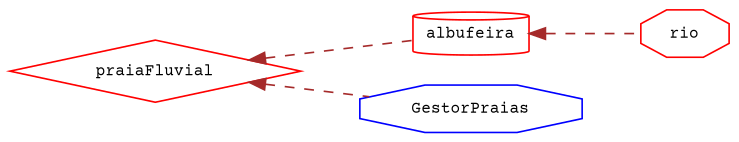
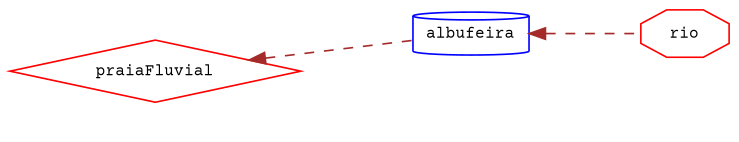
node "albufeira": color red -> blue
node "GestorPraias": removed
